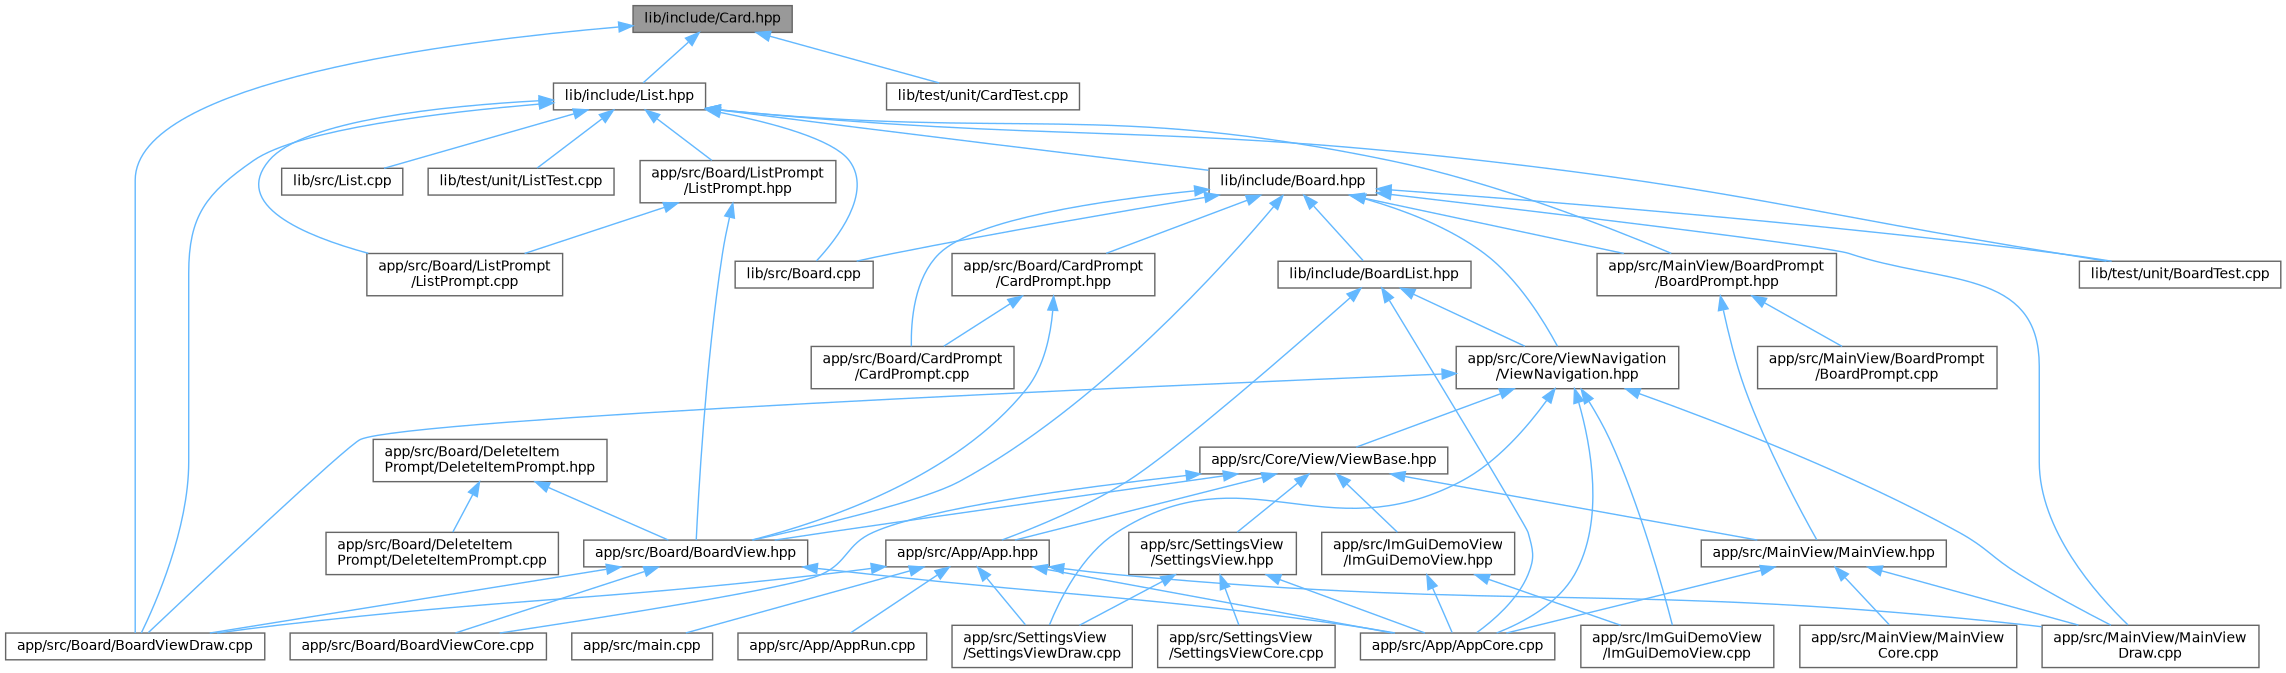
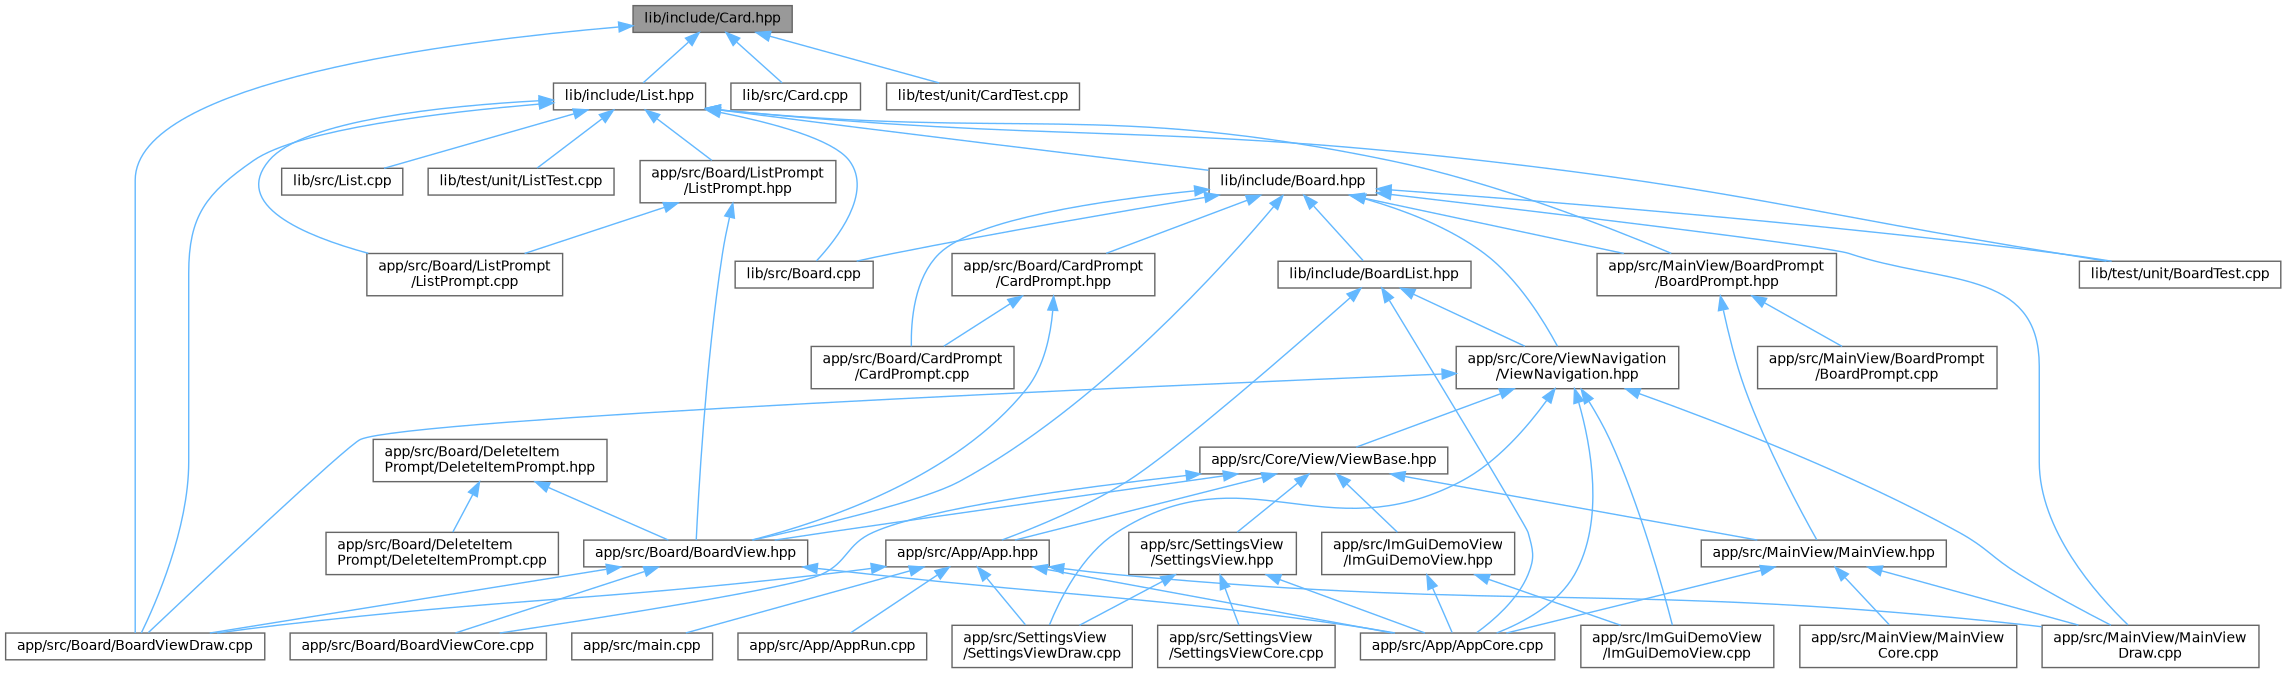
node "lib/src/Card.cpp": added
